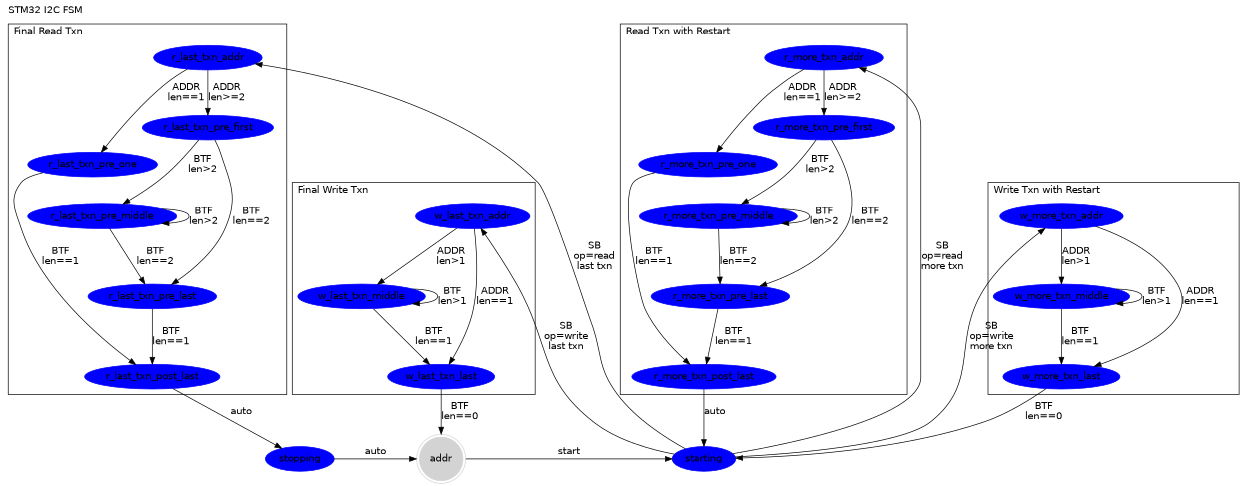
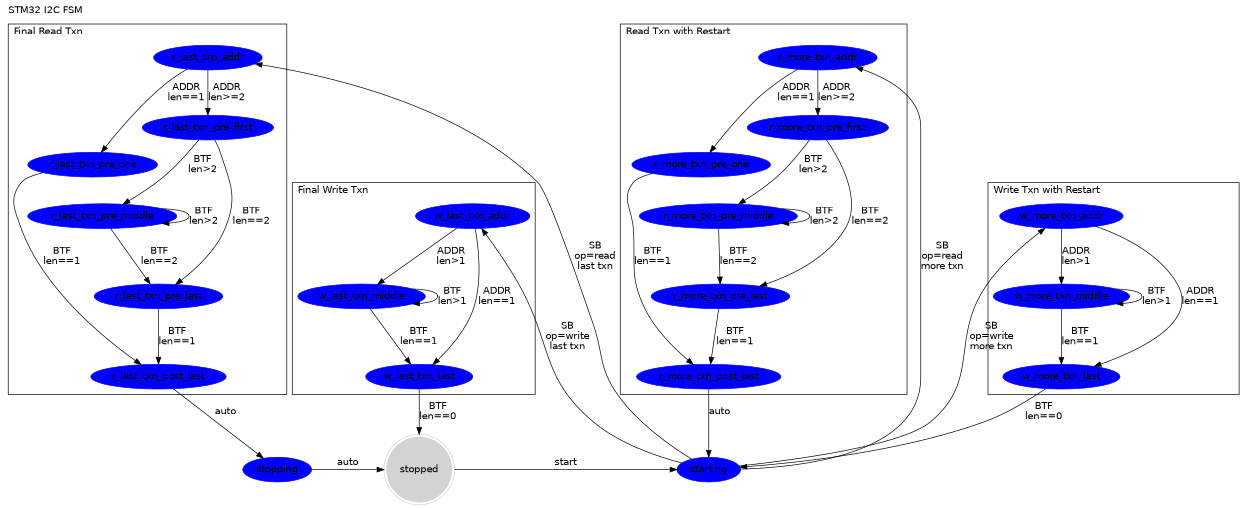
node "addr": label "addr" -> "stopped"
